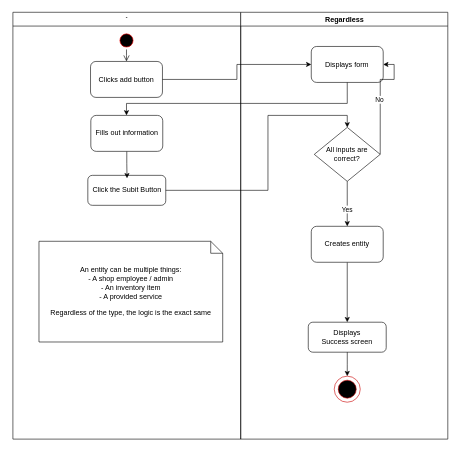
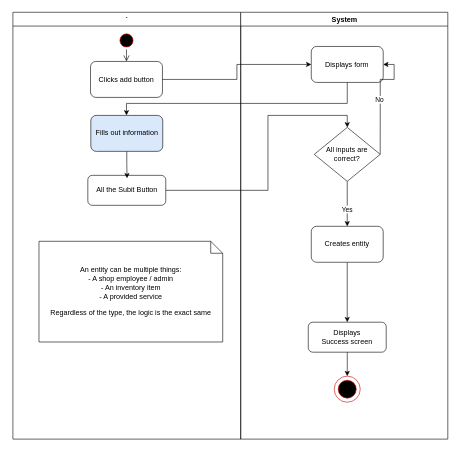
node "Regardless": label "Regardless" -> "System"
node "Fills out information": fillcolor #ffffff -> #dae8fc
node "Click the Subit Button": label "Click the Subit Button" -> "All the Subit Button"
